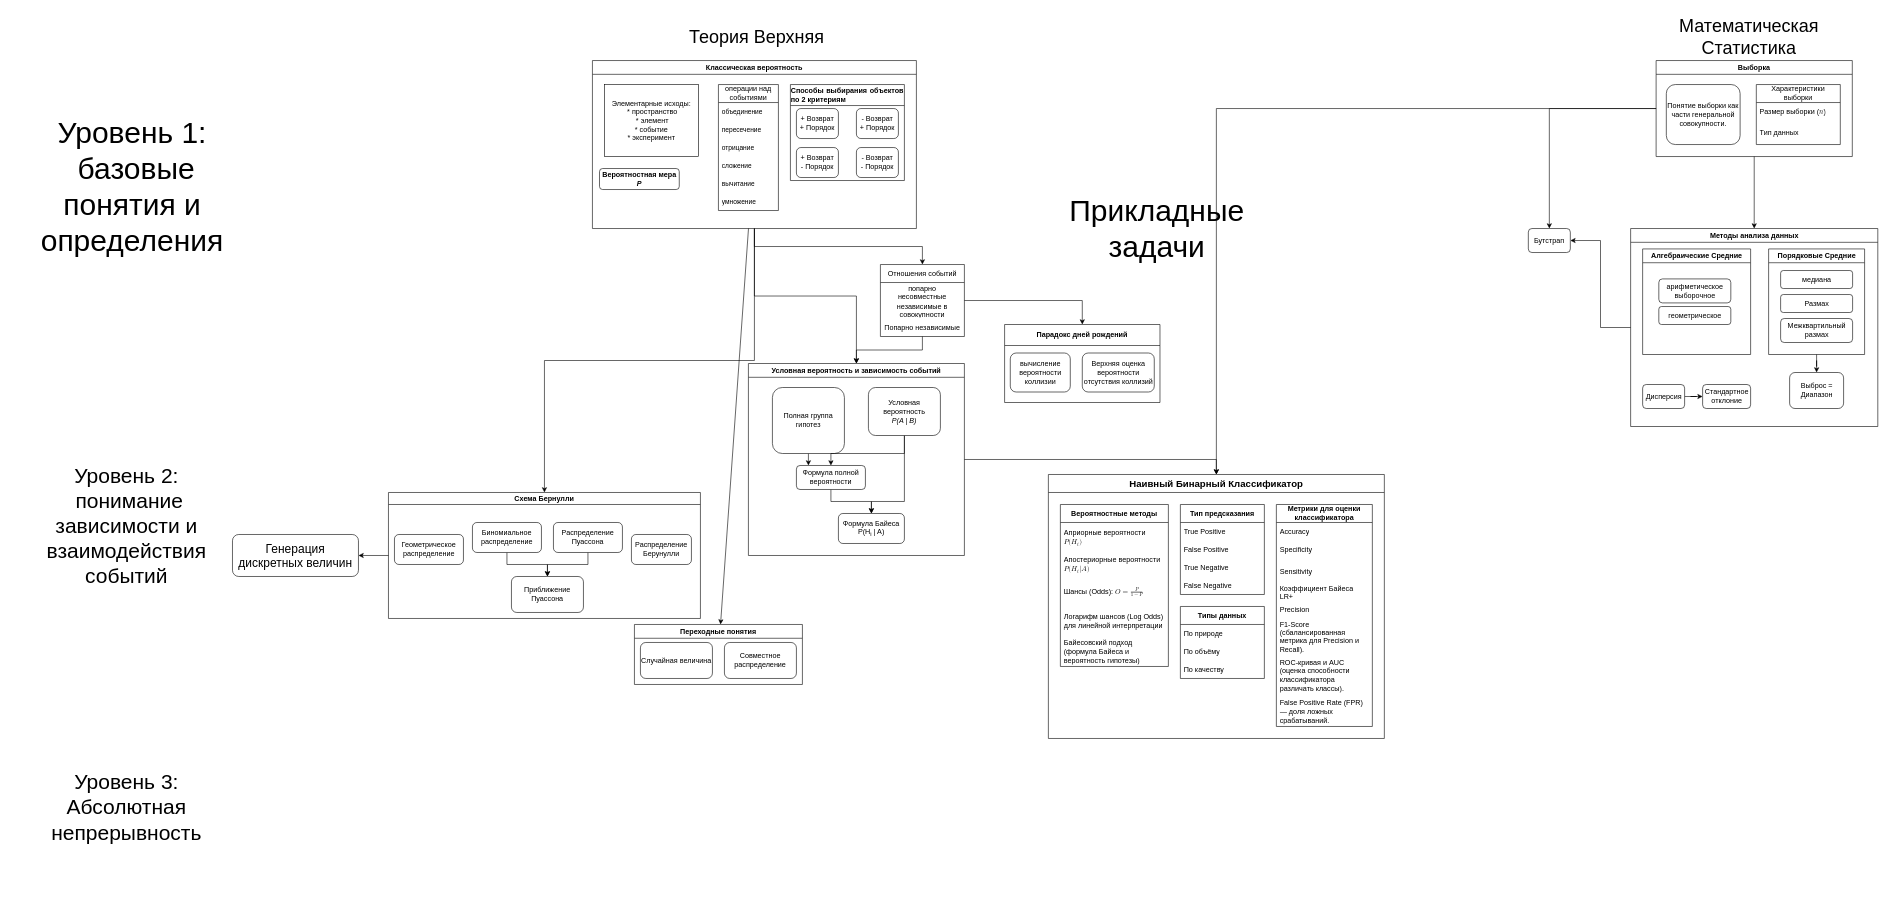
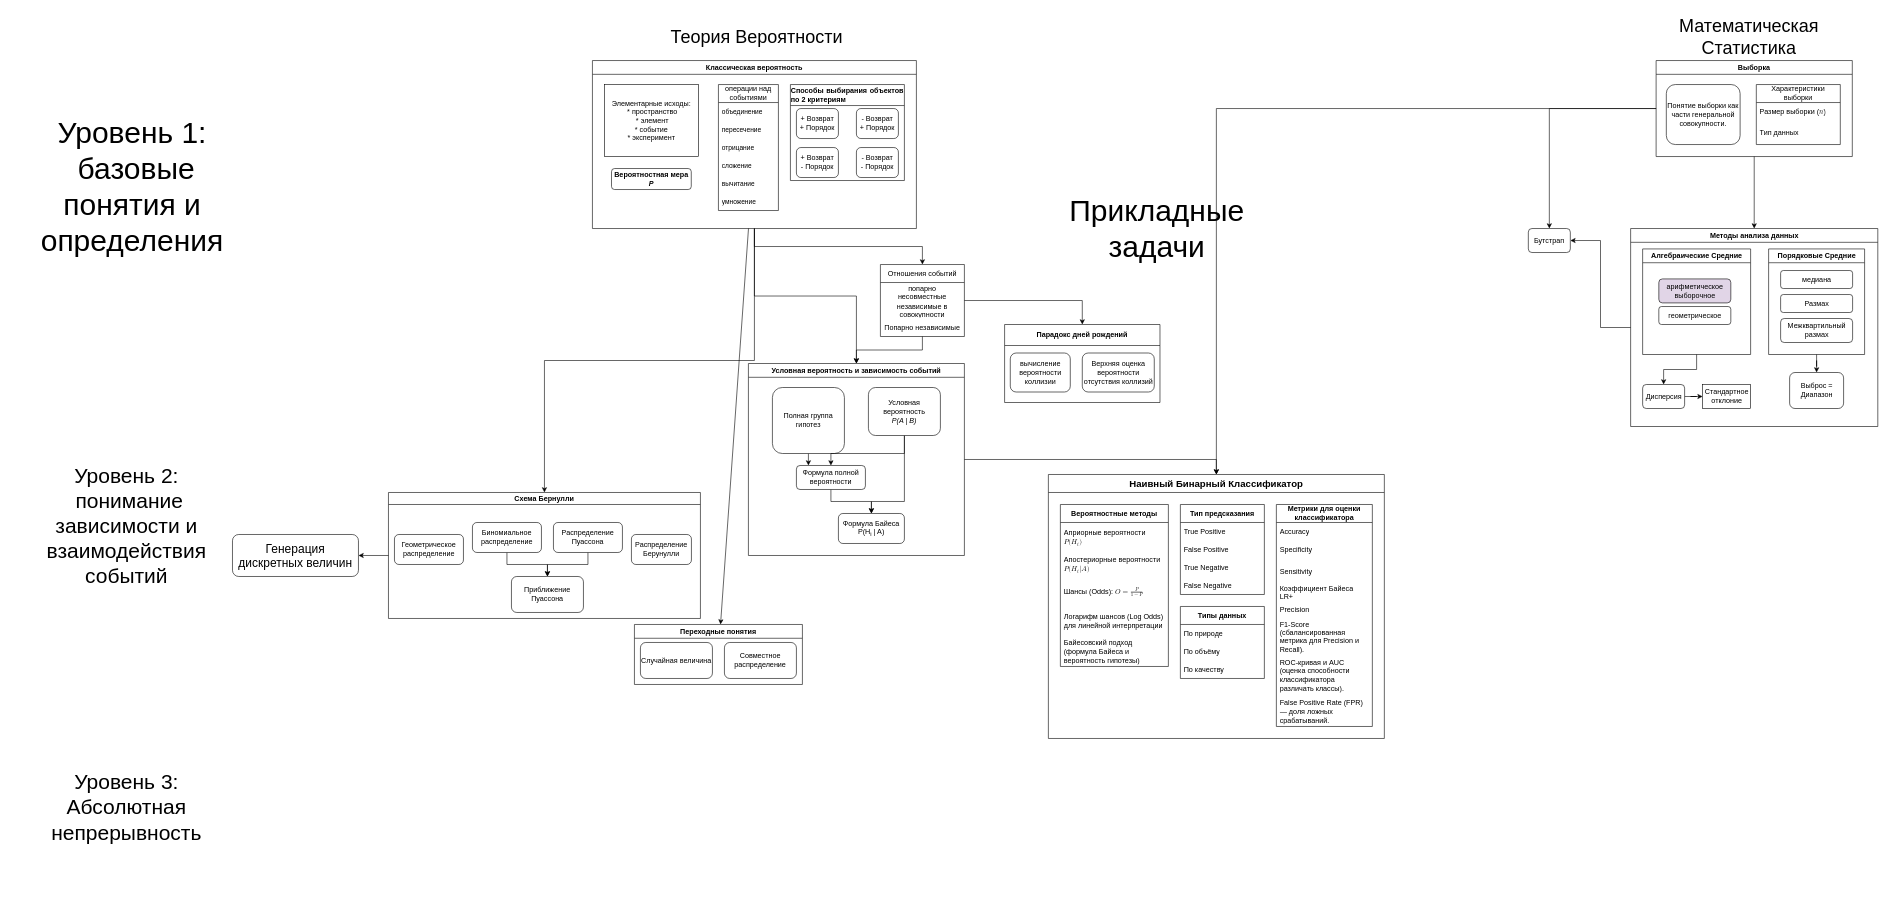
node "Теория Верхняя": label "Теория Верхняя" -> "Теория Вероятности"
node "Вероятностная мера P": moved (639, 179) -> (651, 179)
node "арифметическое выборочное": fillcolor #ffffff -> #e1d5e7
edge "Алгебраические Средние" -> "Дисперсия": added
node "Стандартное отклоние": shape rounded rectangle -> rectangle
